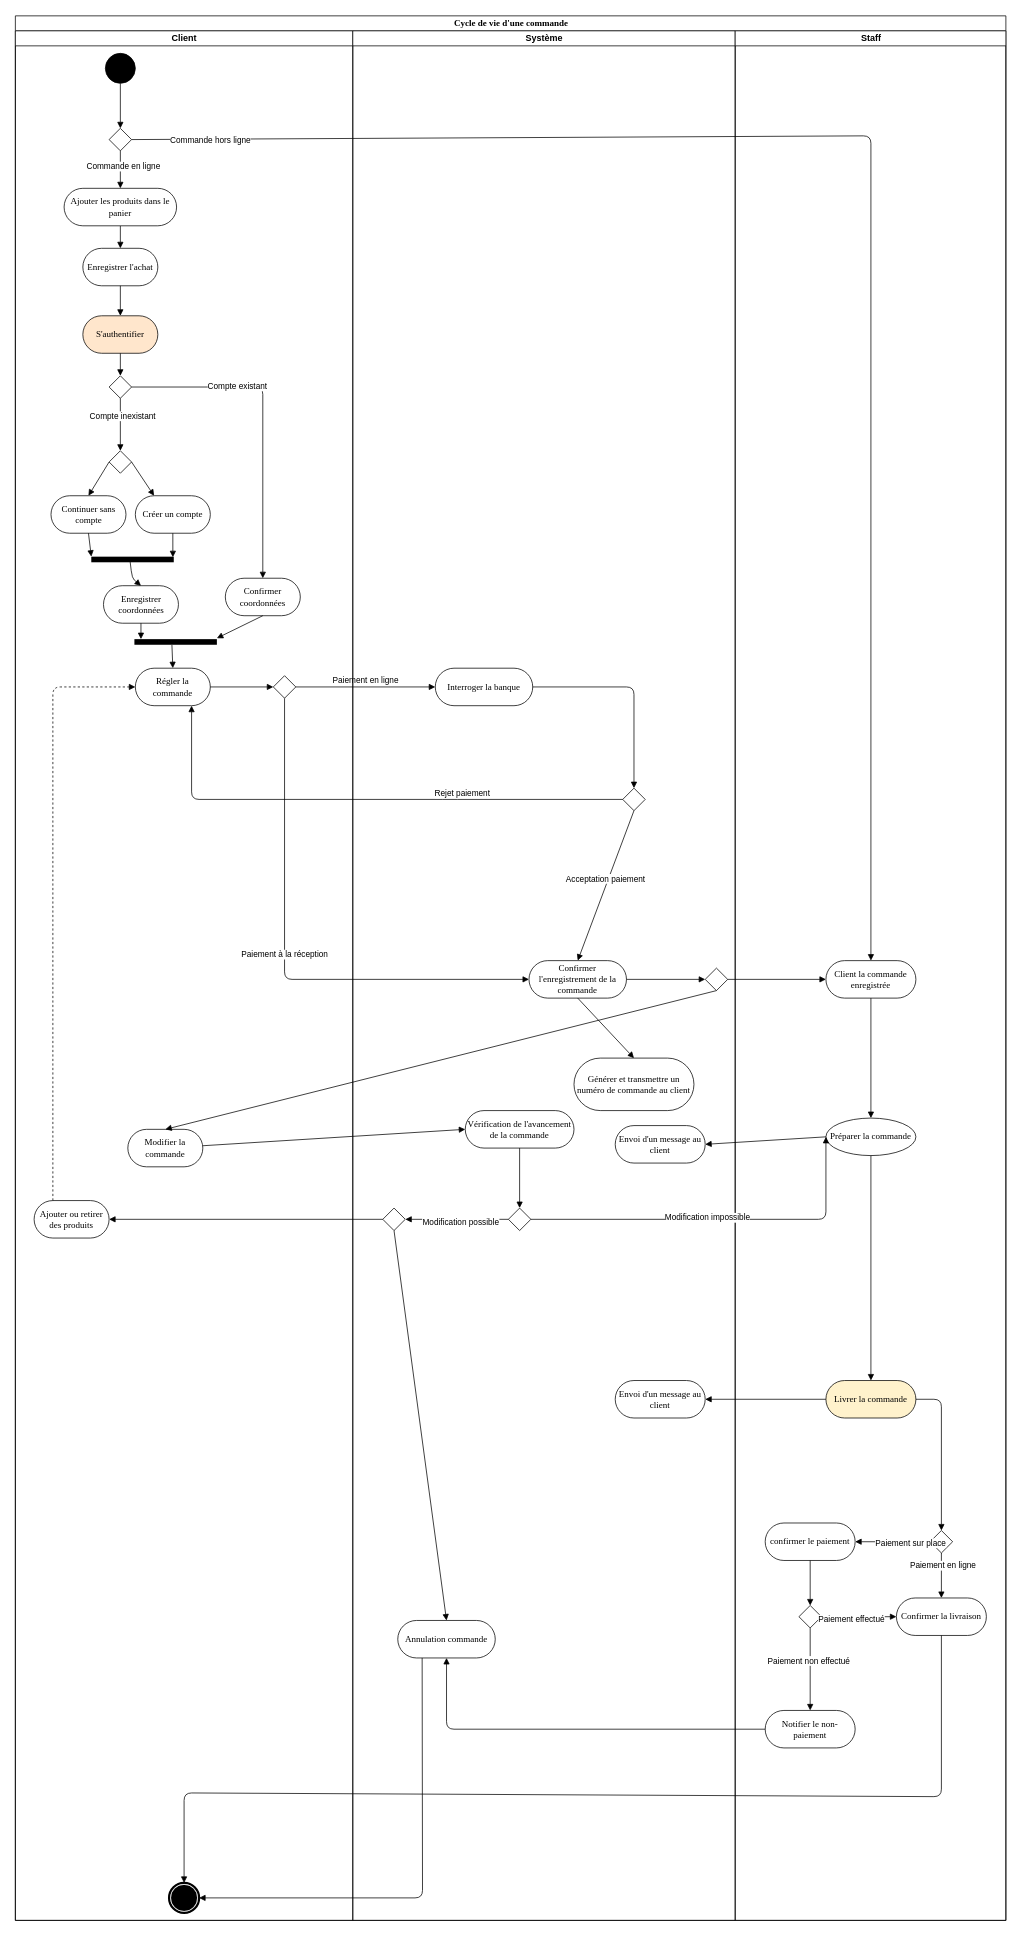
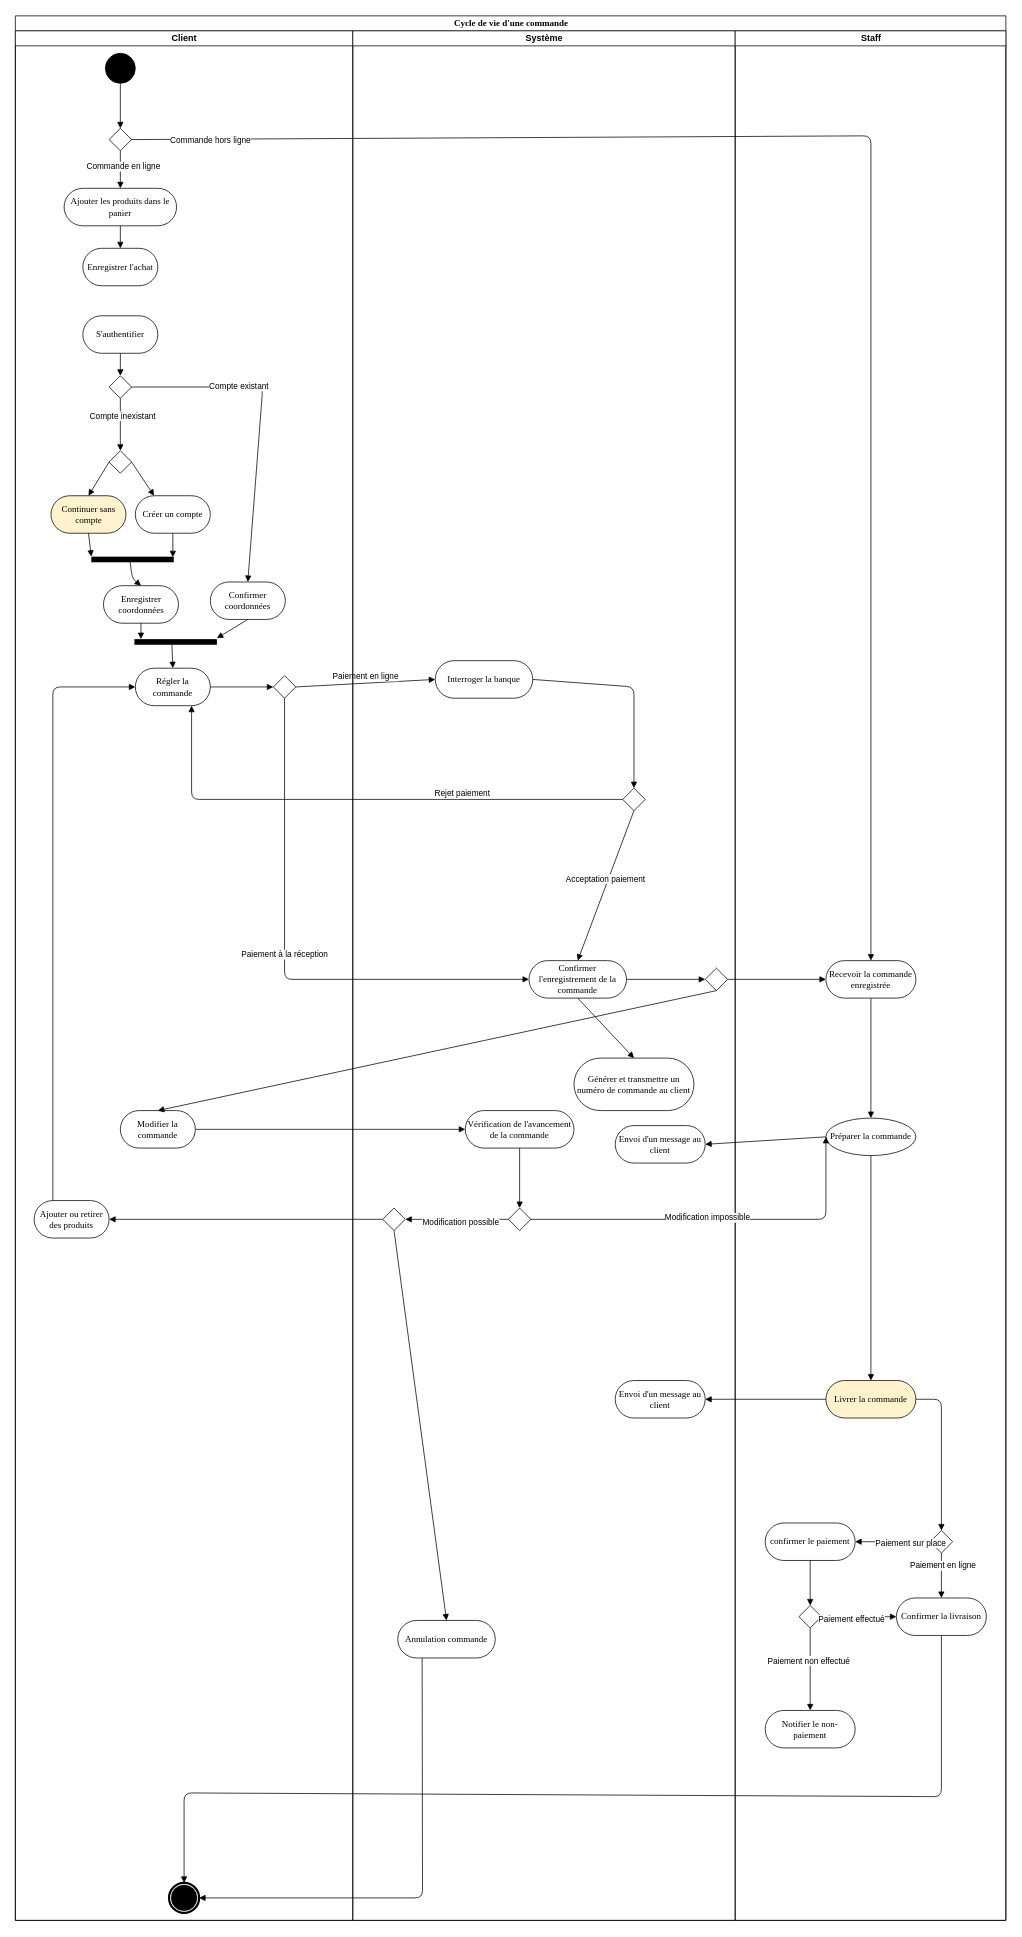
edge "Enregistrer l'achat" -> "S'authentifier": removed
node "S'authentifier": fillcolor #ffe6cc -> #ffffff
node "Continuer sans compte": fillcolor #ffffff -> #fff2cc
node "Confirmer coordonnées": moved (263, 597) -> (248, 600)
node "Interroger la banque": moved (484, 687) -> (484, 679)
edge "Ajouter ou retirer des produits" -> "Régler la commande": style dashed -> solid
node "Client la commande enregistrée": label "Client la commande enregistrée" -> "Recevoir la commande enregistrée"
node "Modifier la commande": moved (165, 1148) -> (158, 1129)
edge "Notifier le non-paiement" -> "Annulation commande": removed
